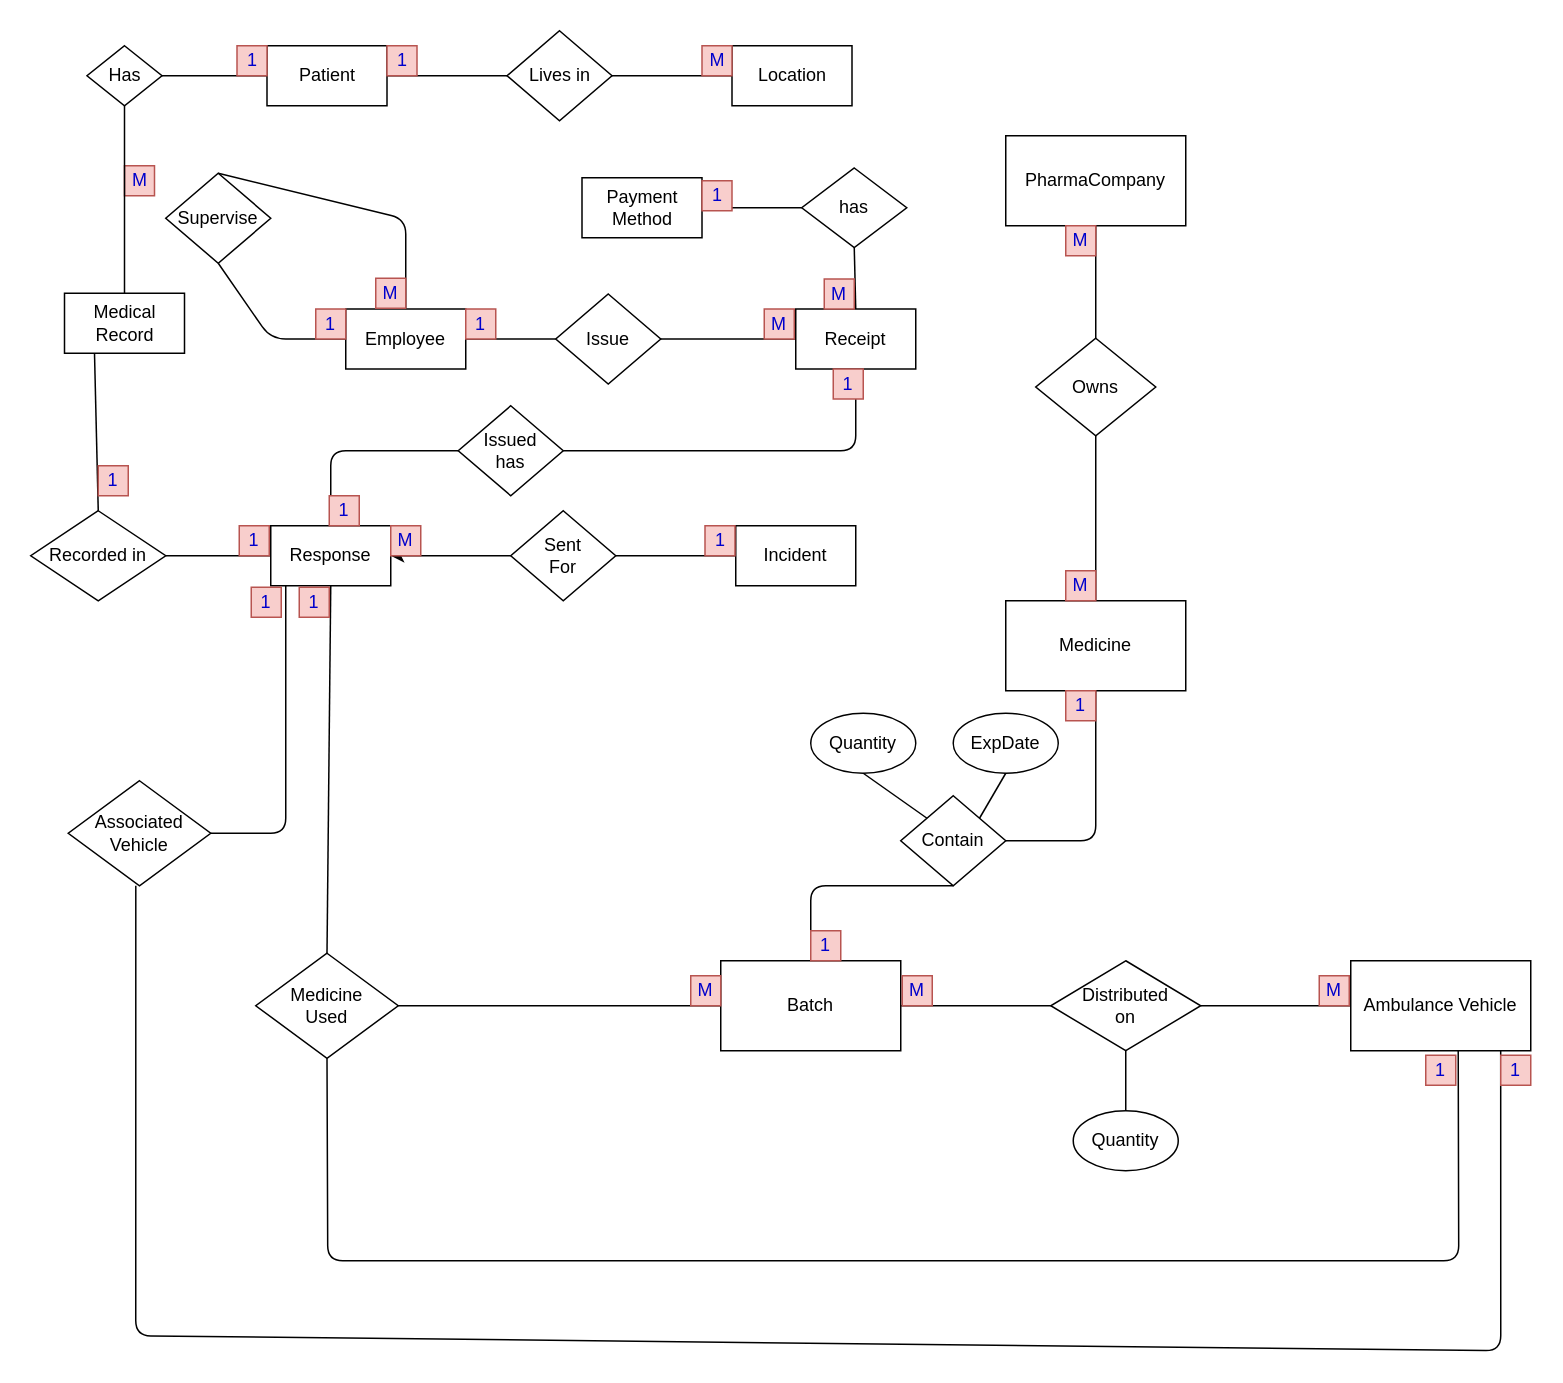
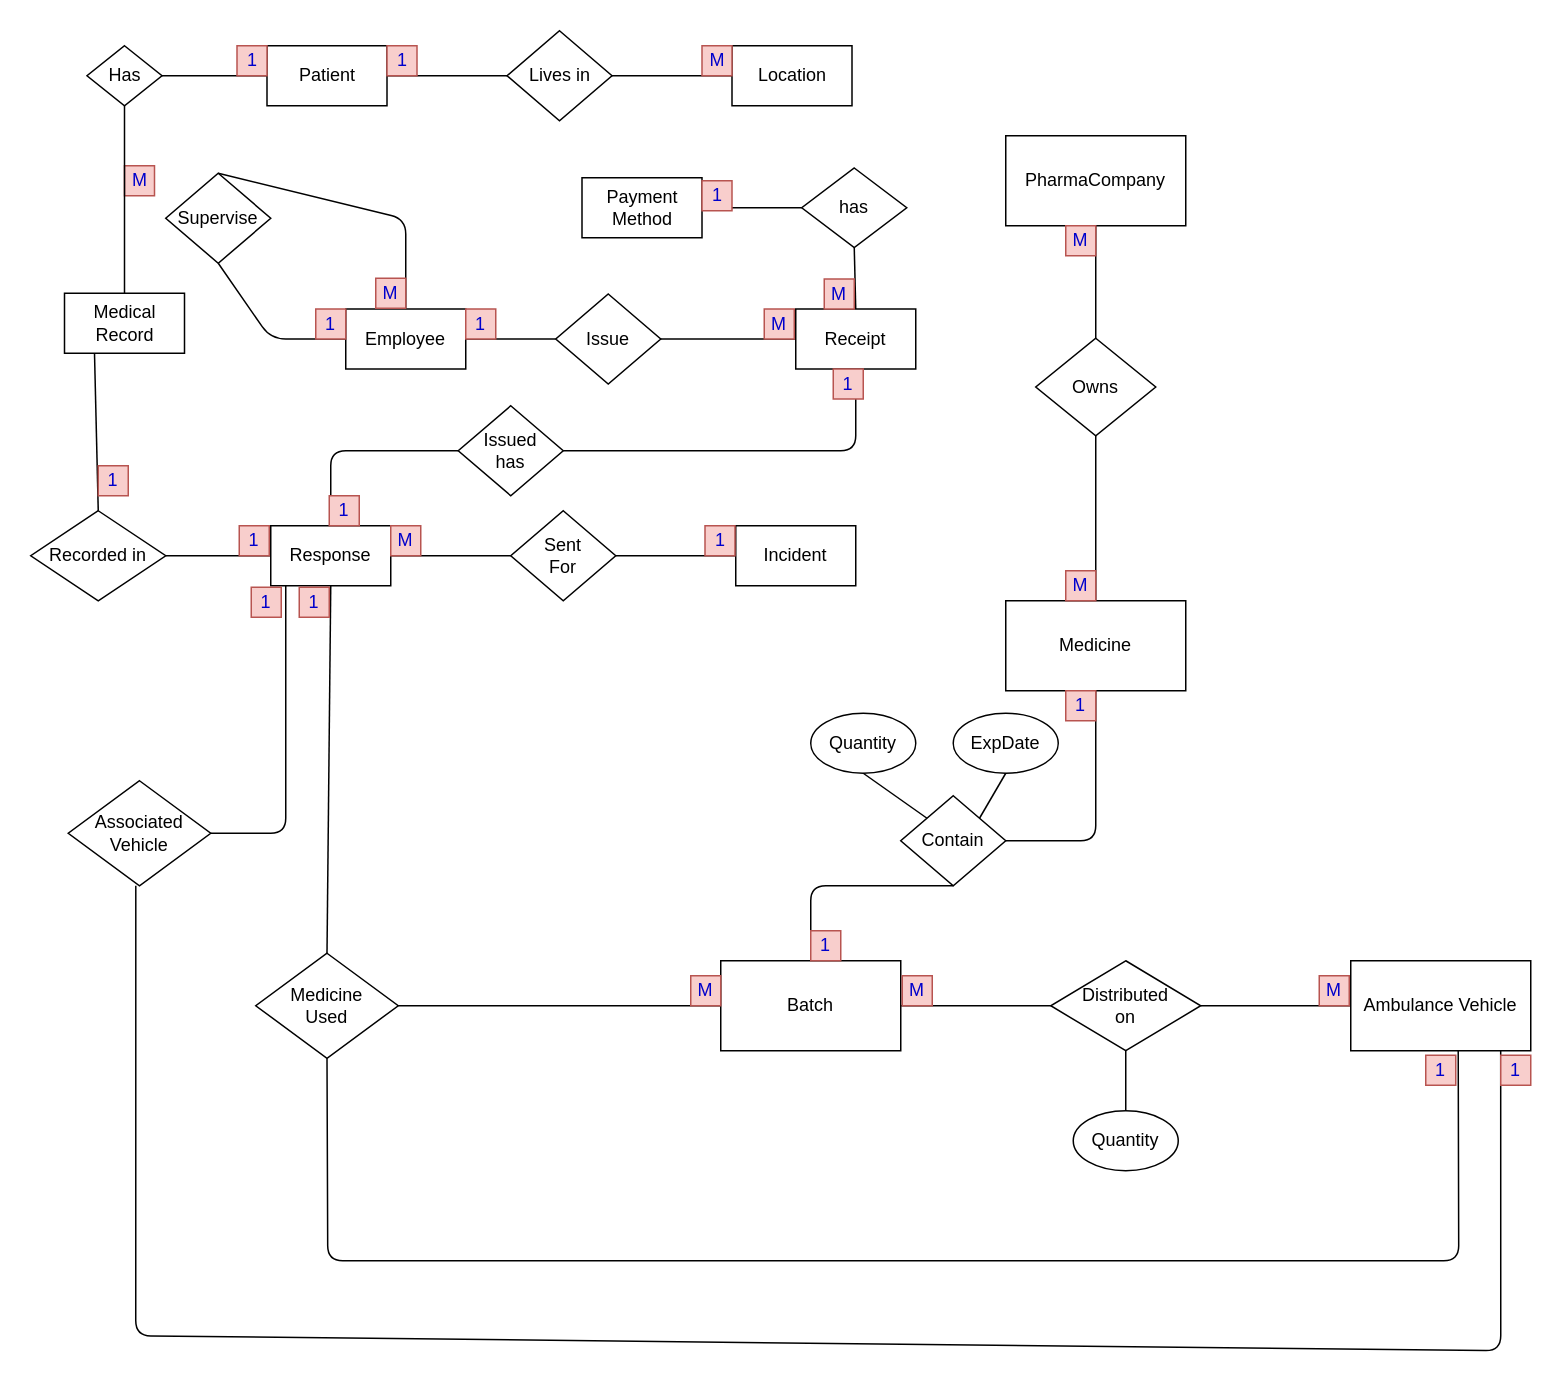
edge "Sent For" -> "Response": arrowhead classic -> none
